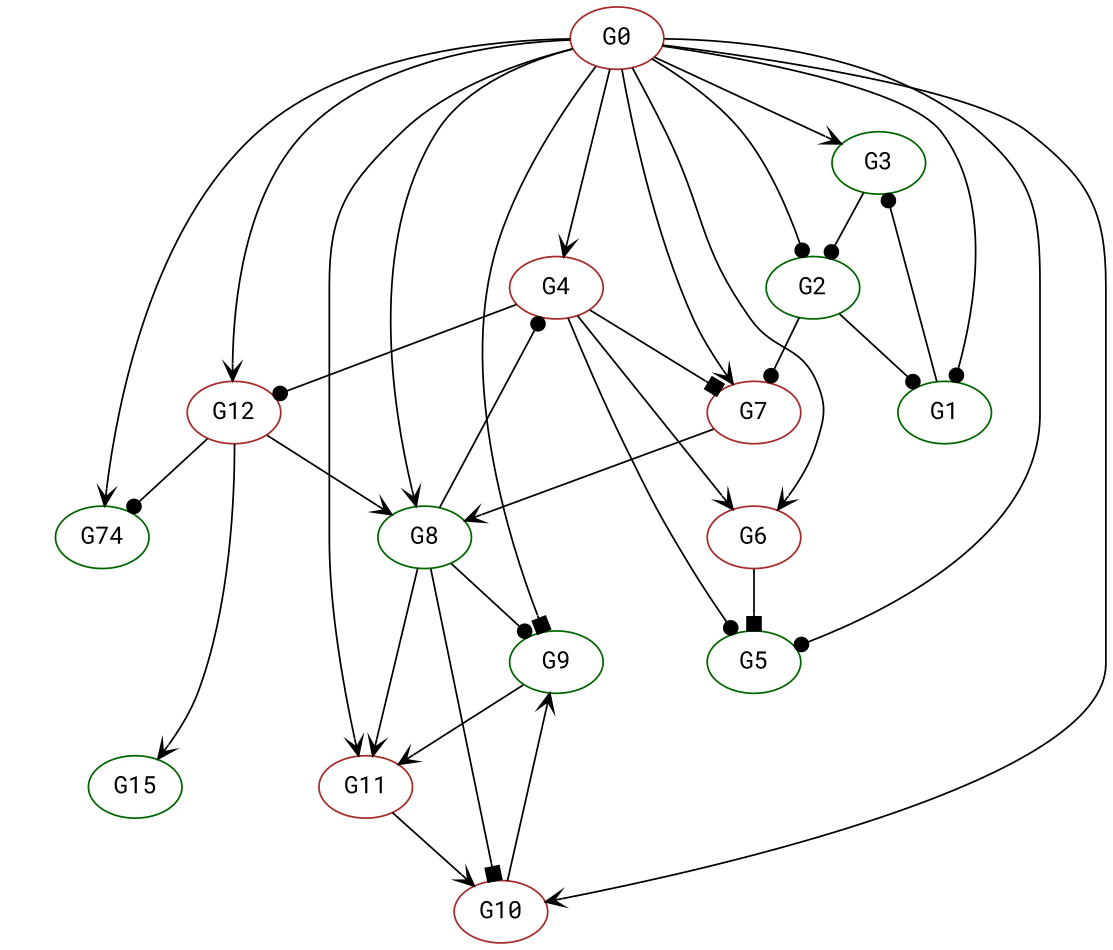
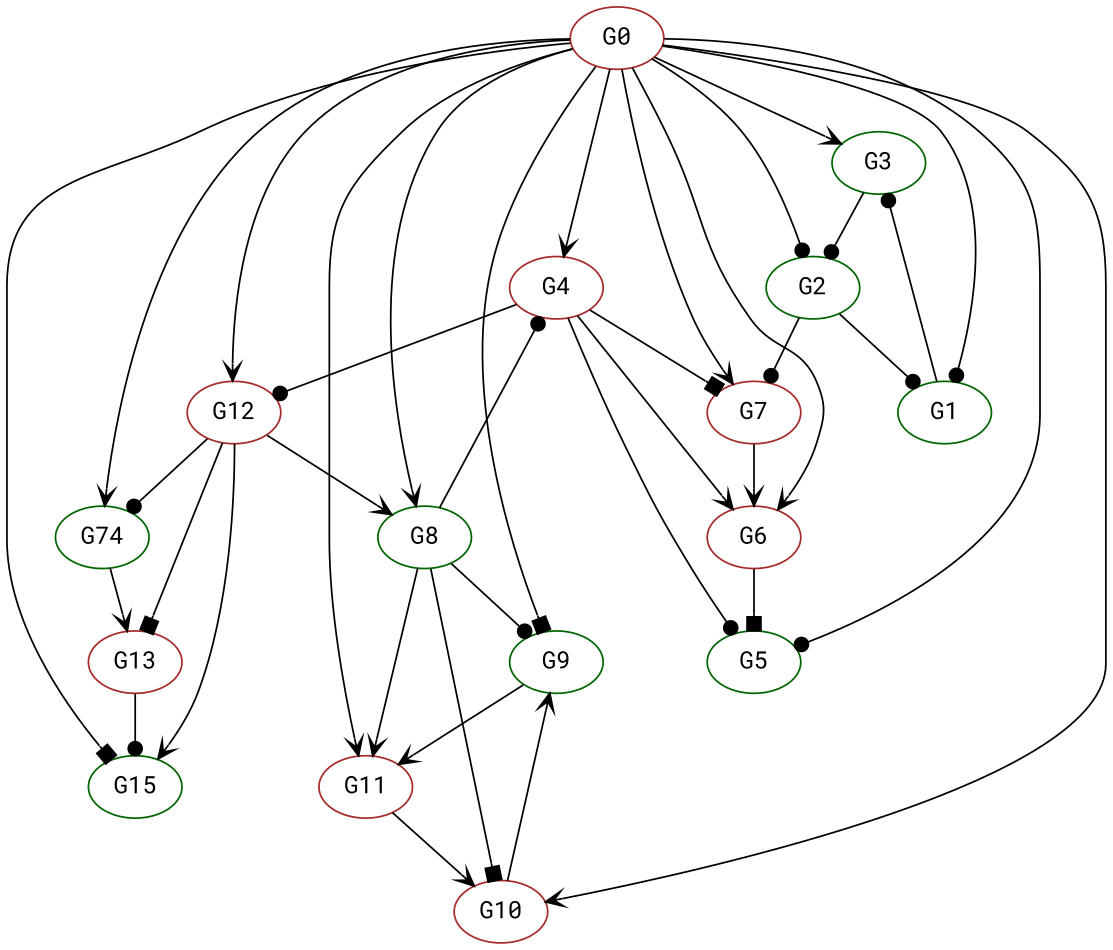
edge "G0" -> "G15": added
edge "G7" -> "G8": now "G7" -> "G6"
node "G13": added
